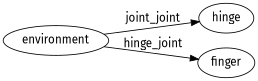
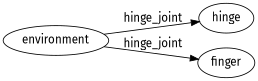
edge "environment" -> "hinge": label "joint_joint" -> "hinge_joint"
